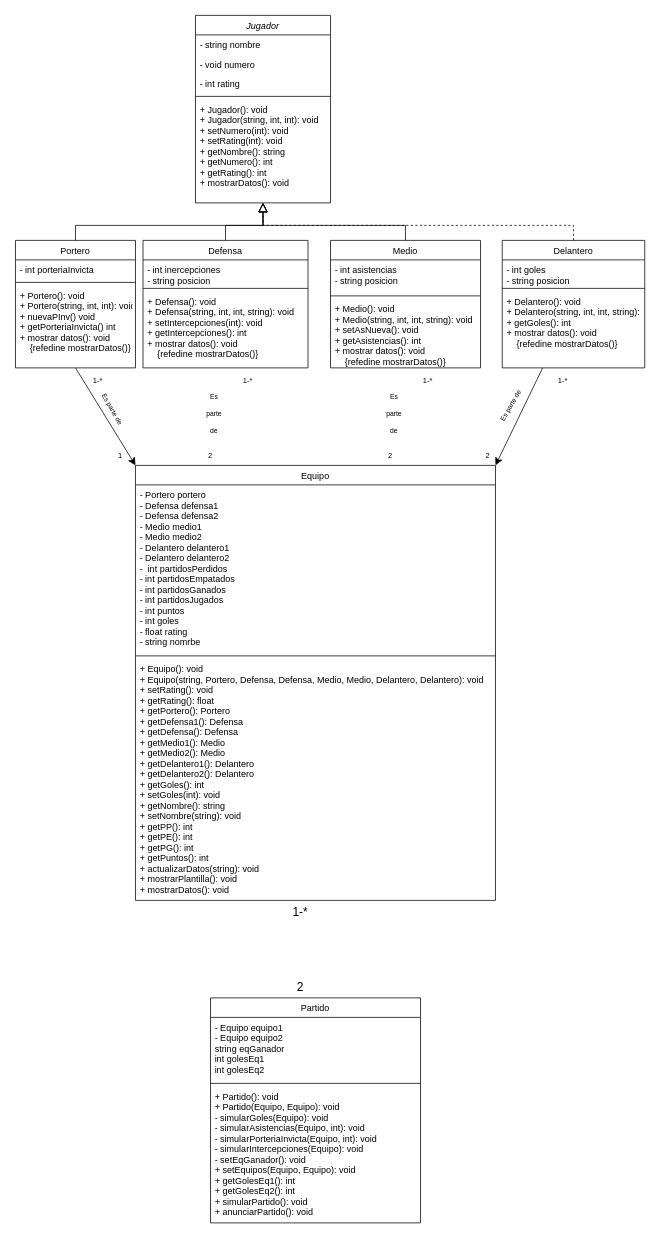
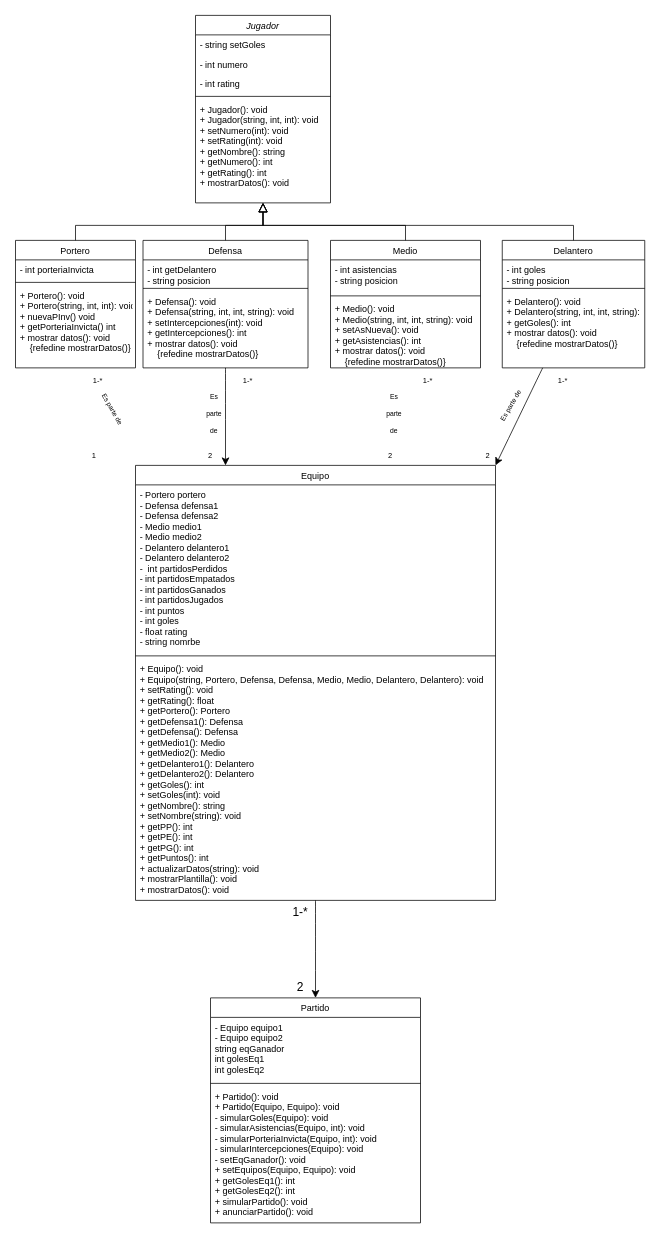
node "- string nombre": label "- string nombre" -> "- string setGoles"
node "- void numero": label "- void numero" -> "- int numero"
edge "Delantero" -> "Jugador": style dashed -> solid
node "- int inercepciones - string posicion": label "- int inercepciones - string posicion" -> "- int getDelantero - string posicion"
edge "Portero" -> "Equipo": removed
edge "Defensa" -> "Equipo": added
node "1": moved (120, 454) -> (94, 454)
edge "Equipo" -> "Partido": added
